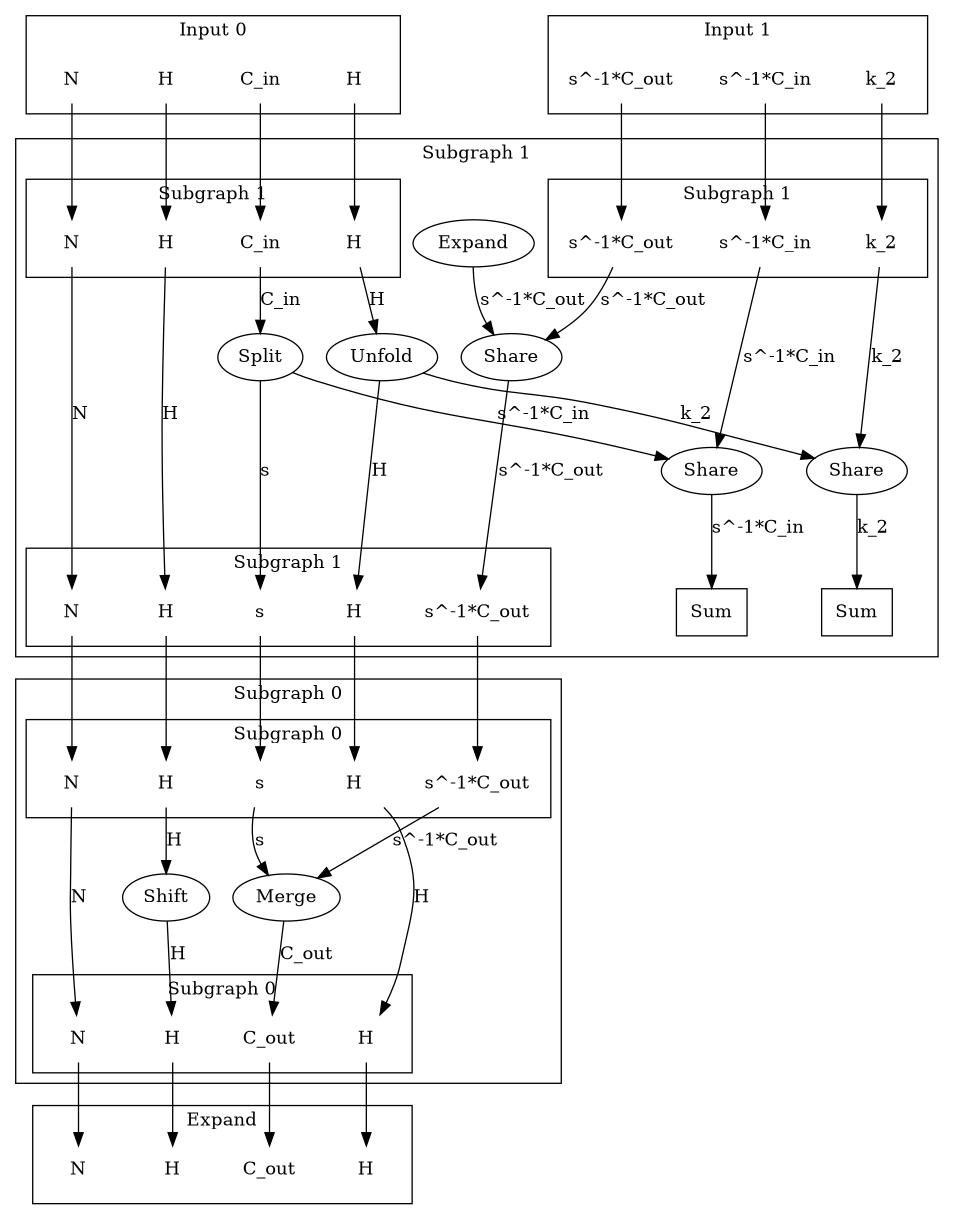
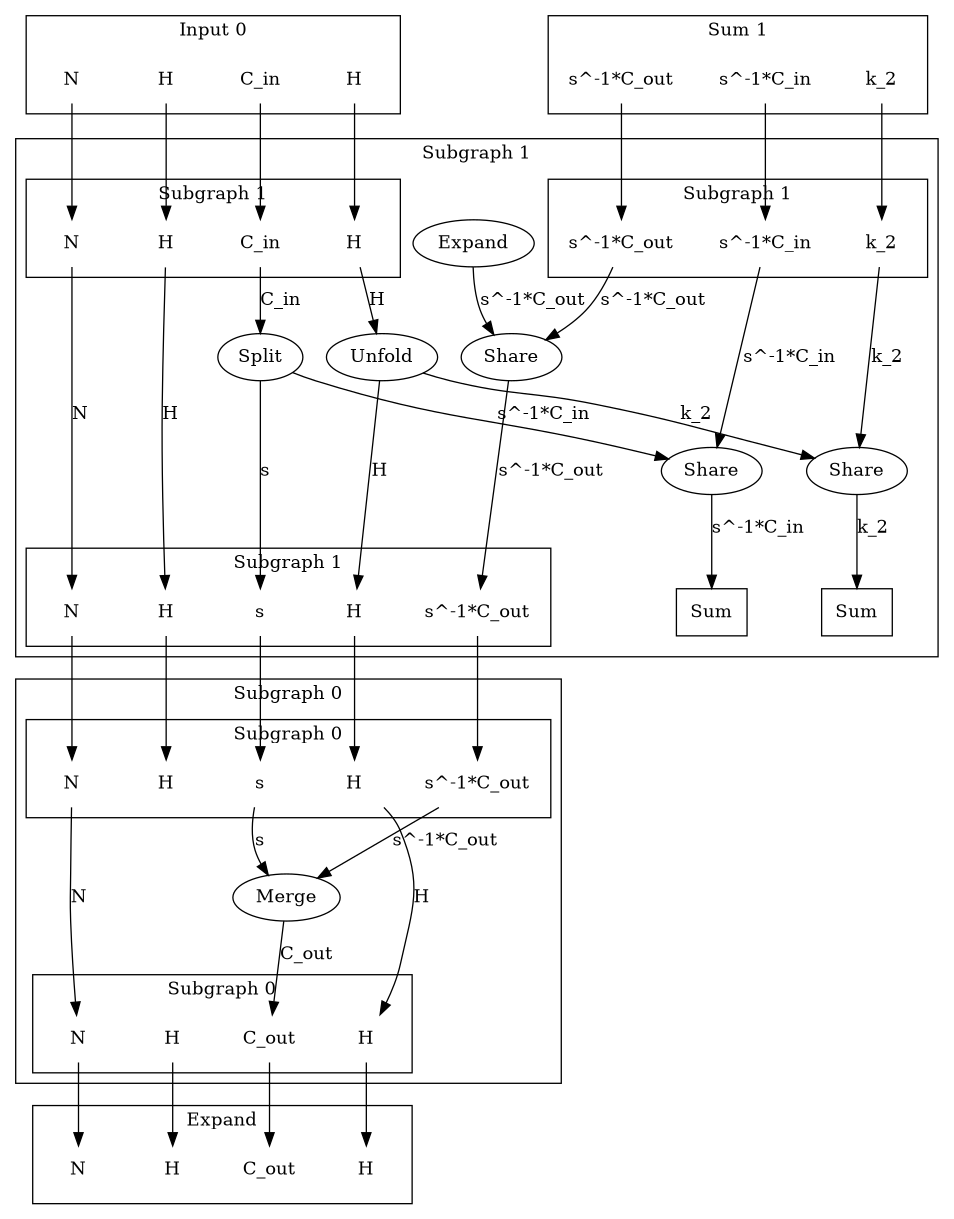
cluster "Input 1": label "Input 1" -> "Sum 1"
node "Shift": removed
